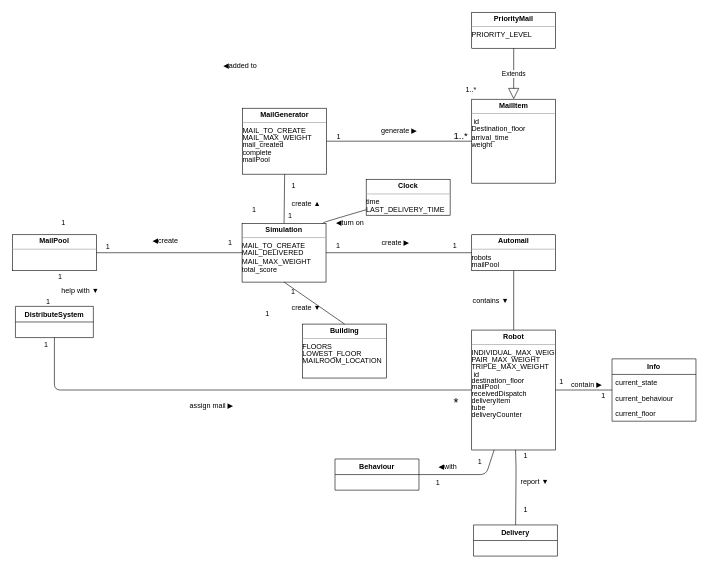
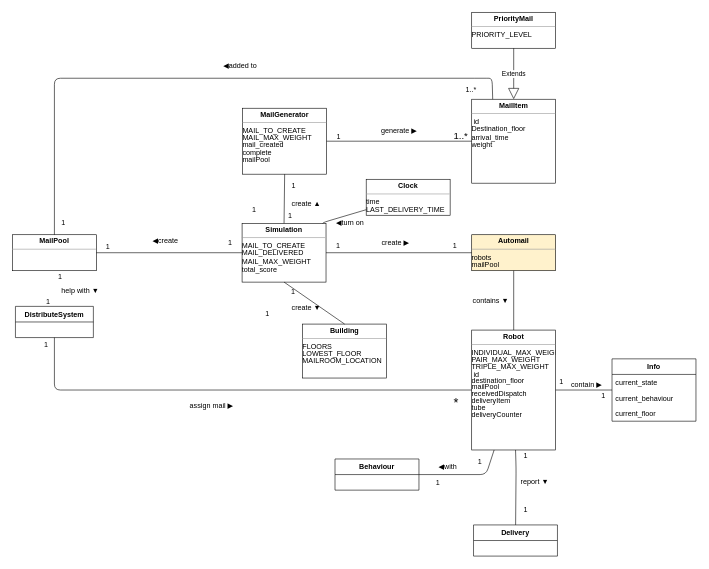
edge "MailItem id Destination_floor arrival_time weight" -- "MailPool": added
node "Automail robots mailPool": fillcolor #ffffff -> #fff2cc
